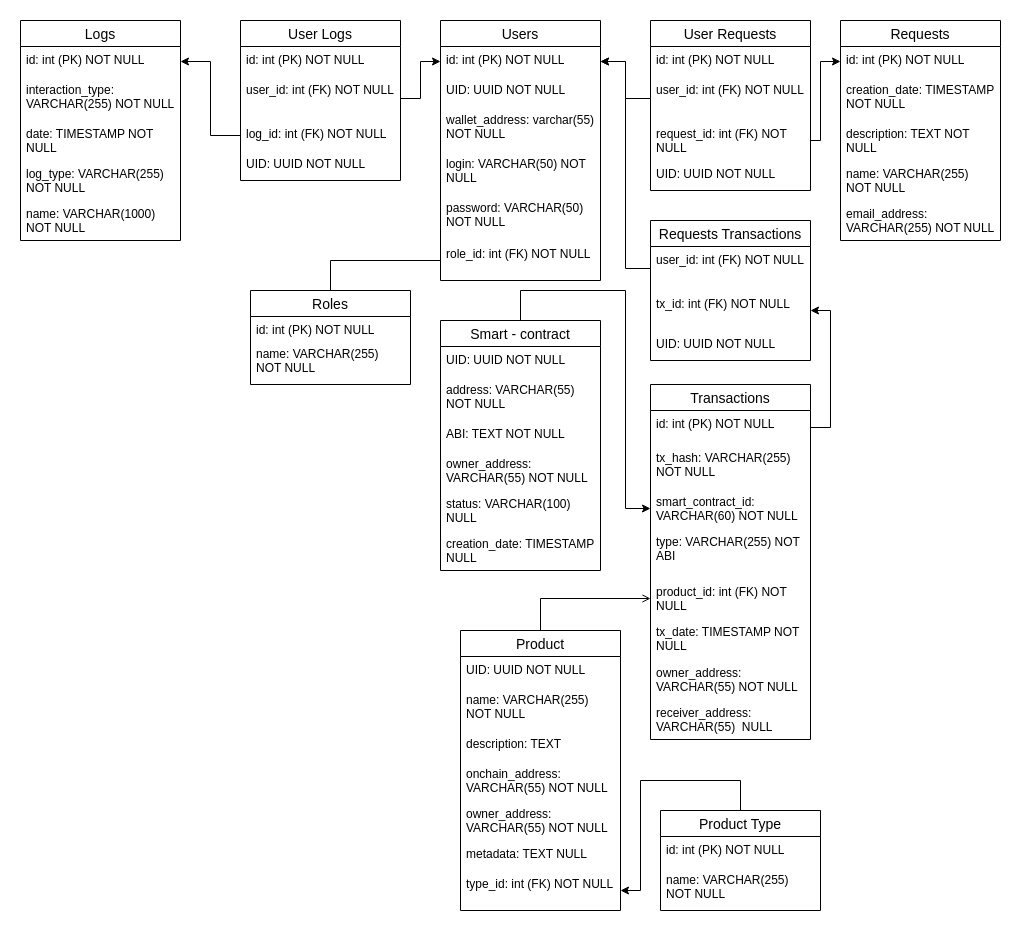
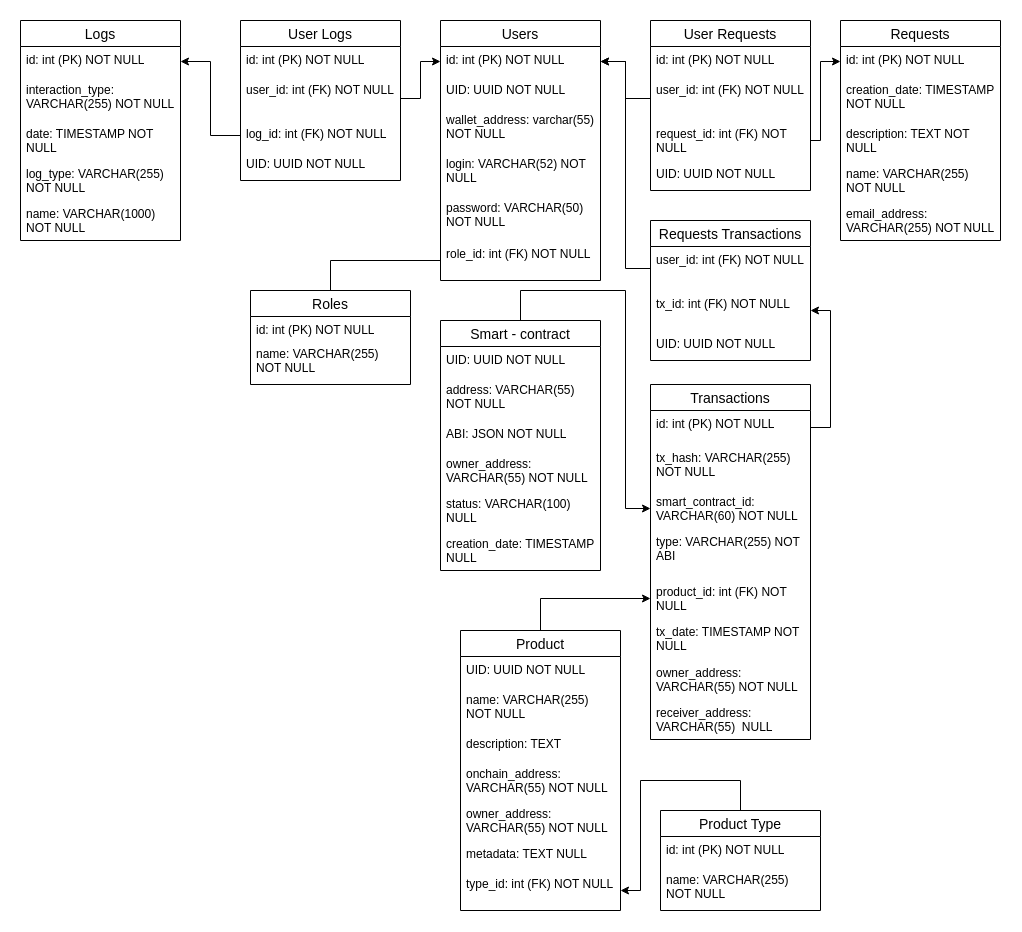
node "login: VARCHAR(50) NOT NULL": label "login: VARCHAR(50) NOT NULL" -> "login: VARCHAR(52) NOT NULL"
node "ABI: TEXT NOT NULL": label "ABI: TEXT NOT NULL" -> "ABI: JSON NOT NULL"
edge "Product" -> "product_id: int (FK) NOT NULL": arrowhead open -> classic
